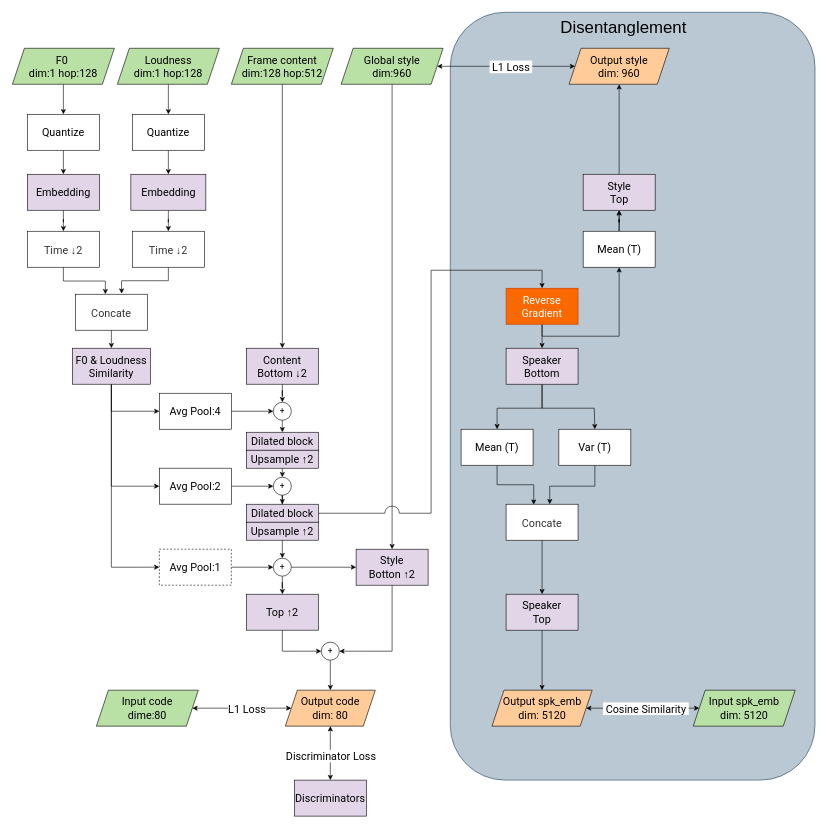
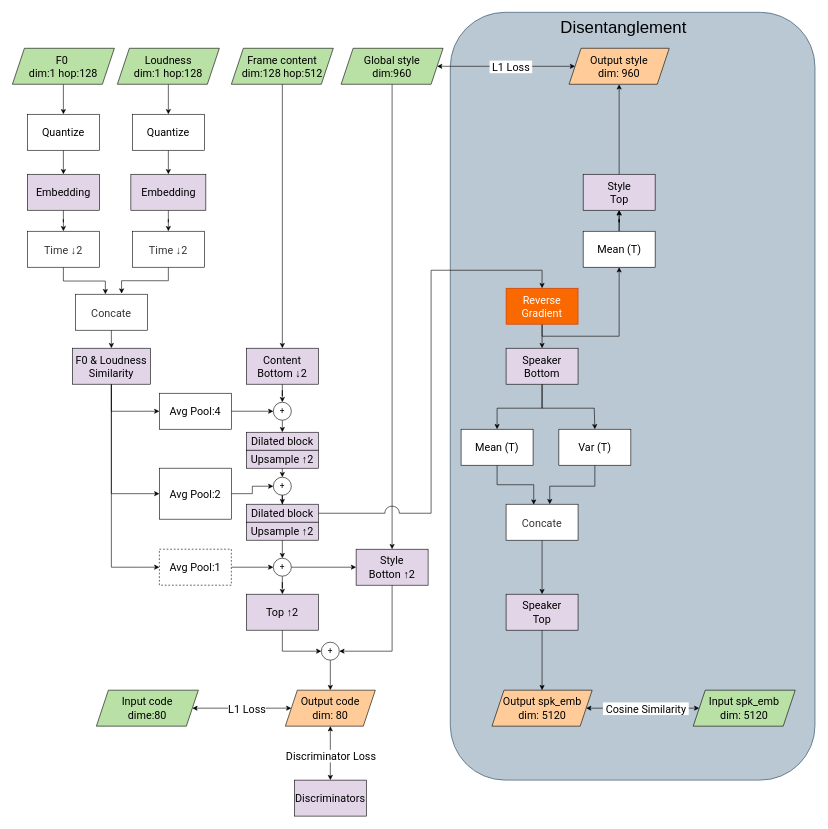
node "Avg Pool:2": size 72x36 -> 72x51
